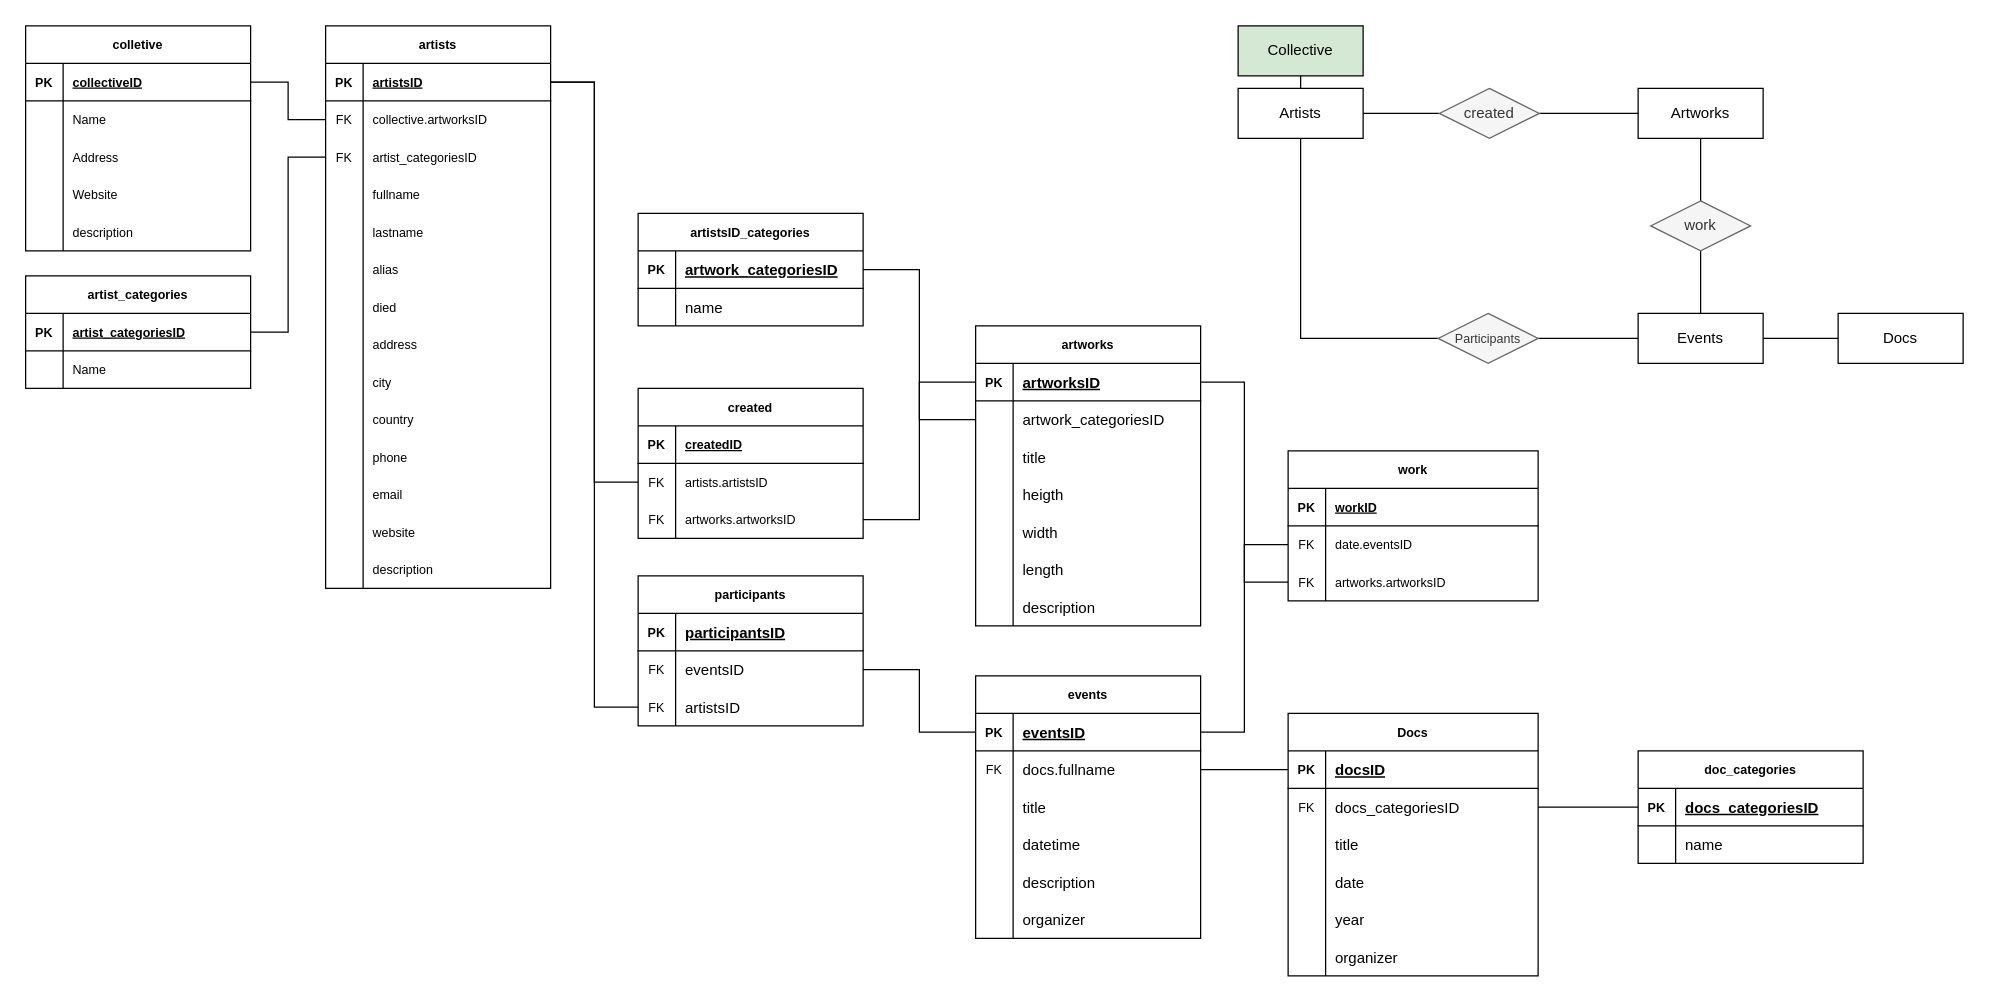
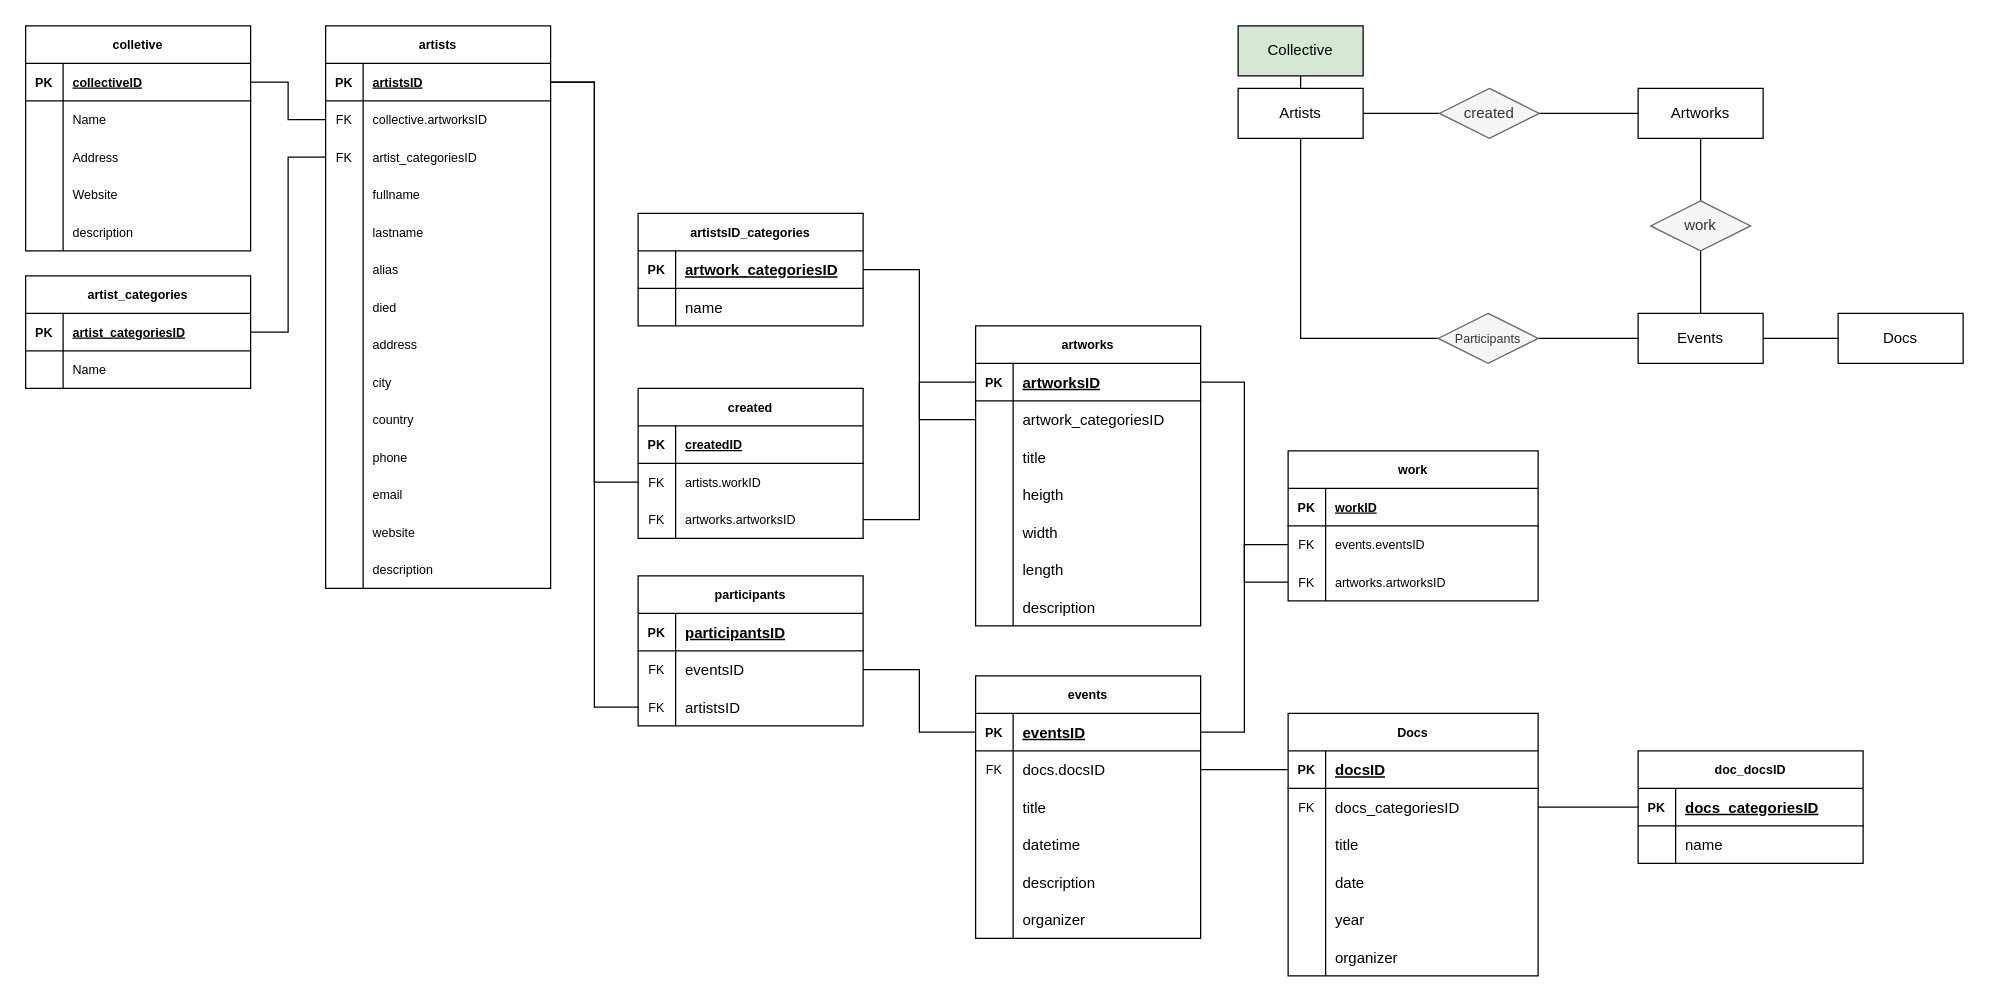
node "artists.artistsID": label "artists.artistsID" -> "artists.workID"
node "date.eventsID": label "date.eventsID" -> "events.eventsID"
node "docs.fullname": label "docs.fullname" -> "docs.docsID"
node "doc_categories": label "doc_categories" -> "doc_docsID"
